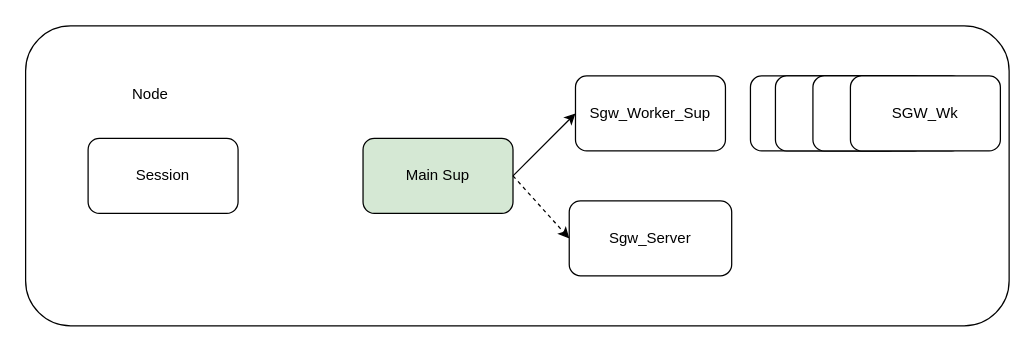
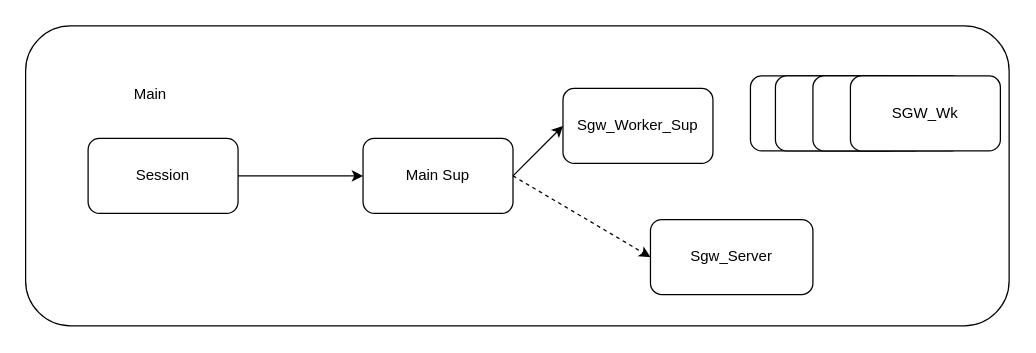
node "Node": label "Node" -> "Main"
node "Sgw_Worker_Sup": moved (651, 113) -> (638, 126)
edge "Session" -> "Main Sup": added
node "Main Sup": fillcolor #d5e8d4 -> #ffffff
node "Sgw_Server": moved (651, 238) -> (732, 257)
